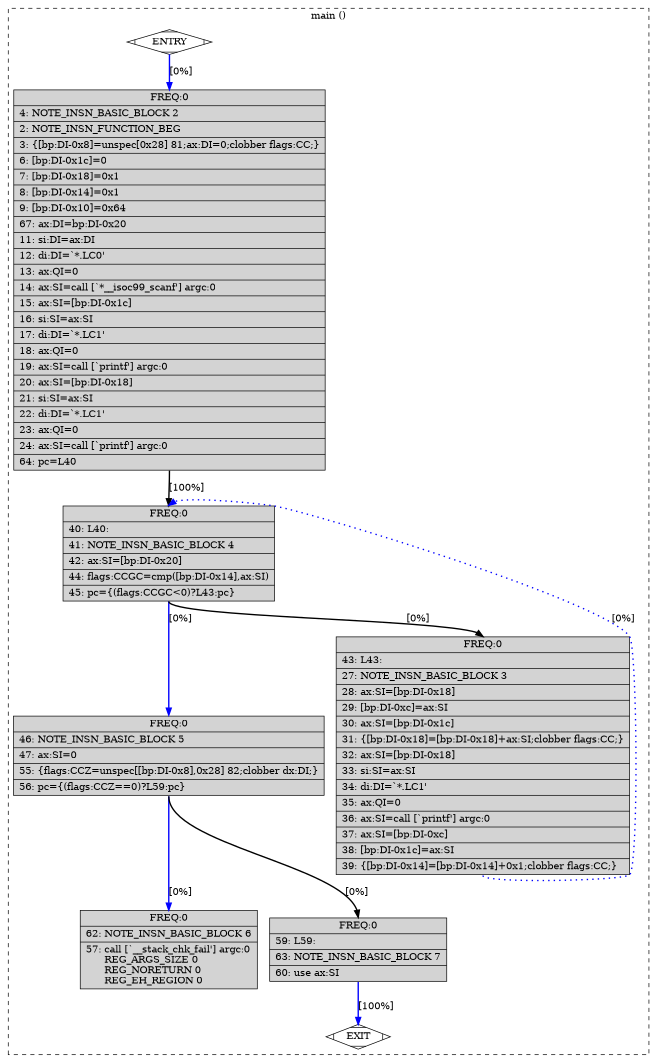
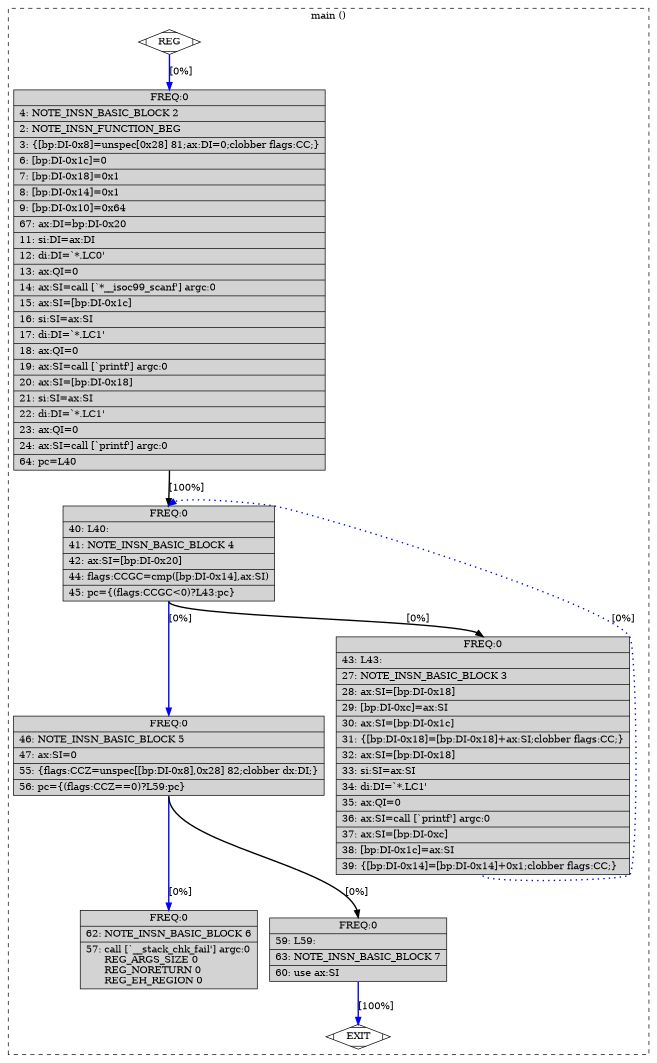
node "ENTRY": label "ENTRY" -> "REG"
